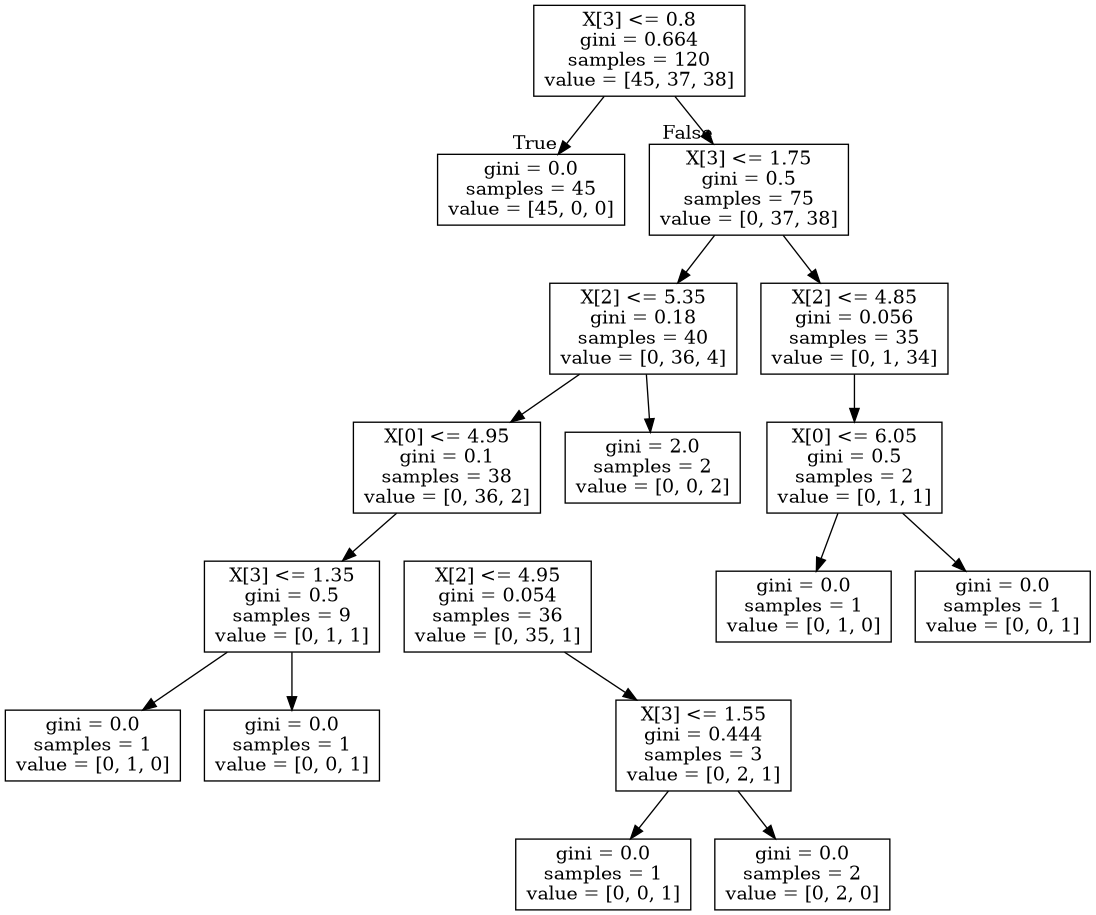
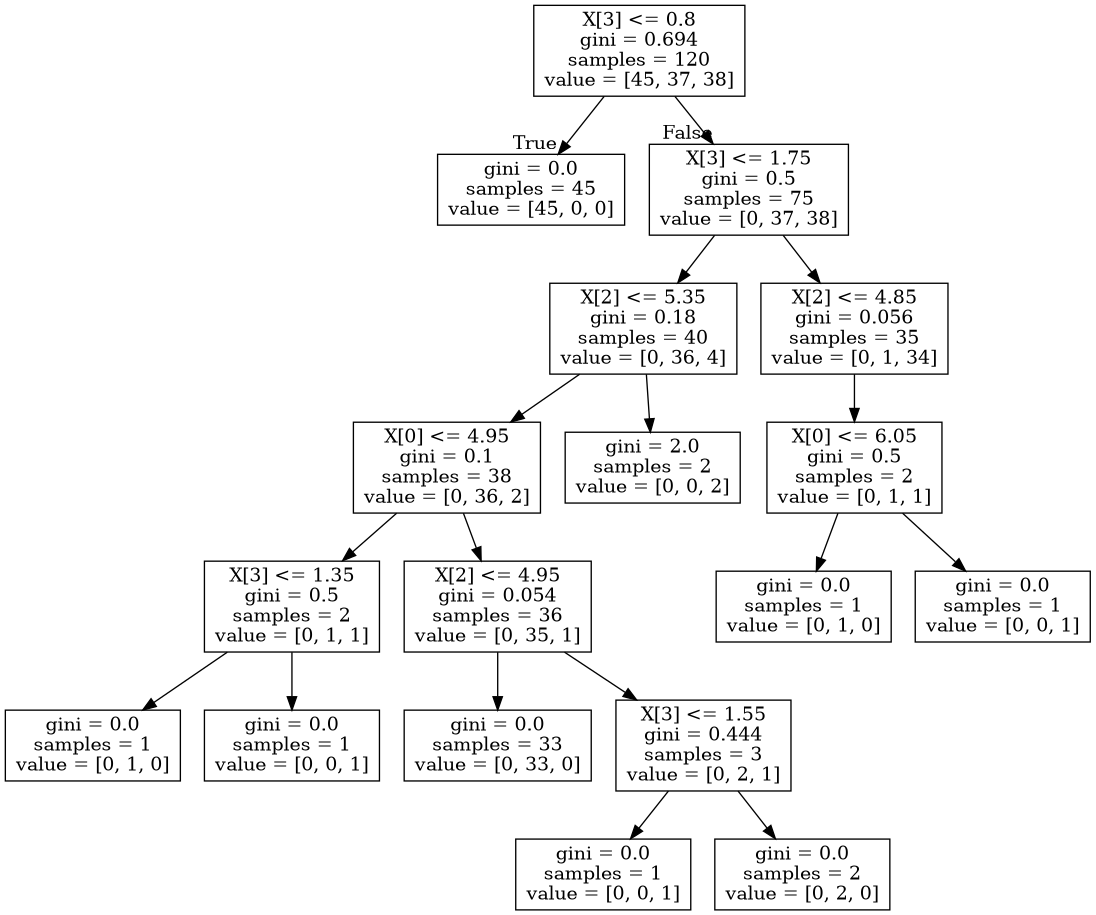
node "X[3] <= 0.8 gini = 0.664 samples = 120 value = [45, 37, 38]": label "X[3] <= 0.8 gini = 0.664 samples = 120 value = [45, 37, 38]" -> "X[3] <= 0.8 gini = 0.694 samples = 120 value = [45, 37, 38]"
edge "X[0] <= 4.95 gini = 0.1 samples = 38 value = [0, 36, 2]" -> "X[2] <= 4.95 gini = 0.054 samples = 36 value = [0, 35, 1]": added
node "X[3] <= 1.35 gini = 0.5 samples = 9 value = [0, 1, 1]": label "X[3] <= 1.35 gini = 0.5 samples = 9 value = [0, 1, 1]" -> "X[3] <= 1.35 gini = 0.5 samples = 2 value = [0, 1, 1]"
node "gini = 0.0 samples = 33 value = [0, 33, 0]": added
